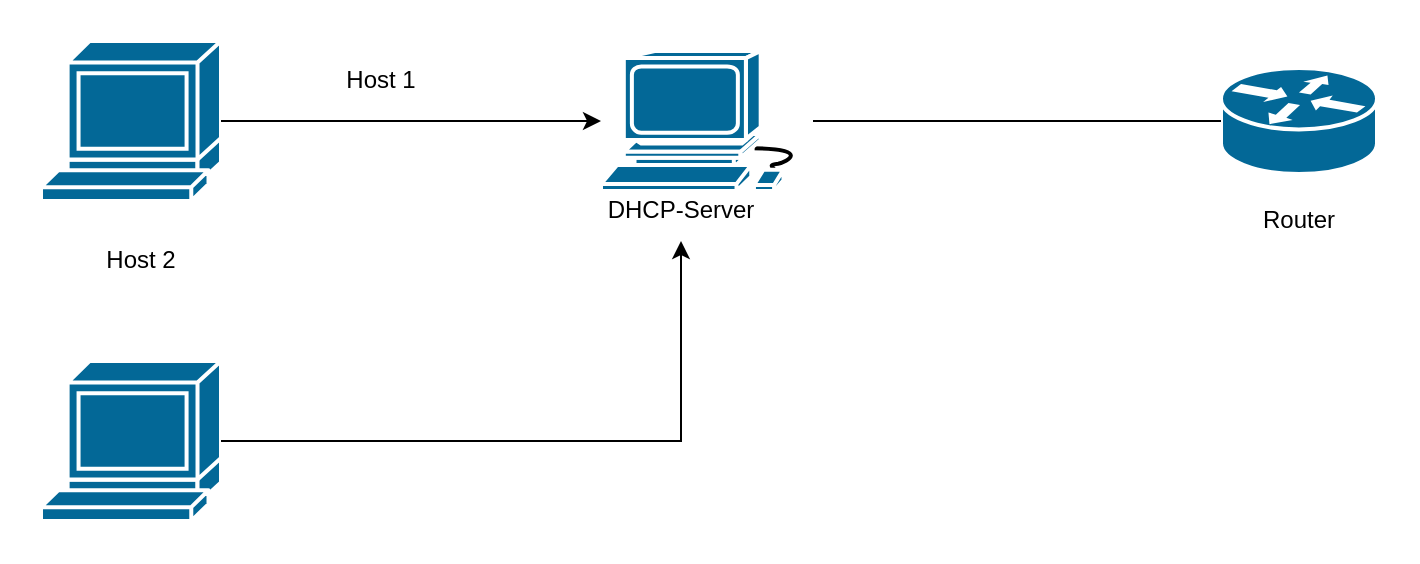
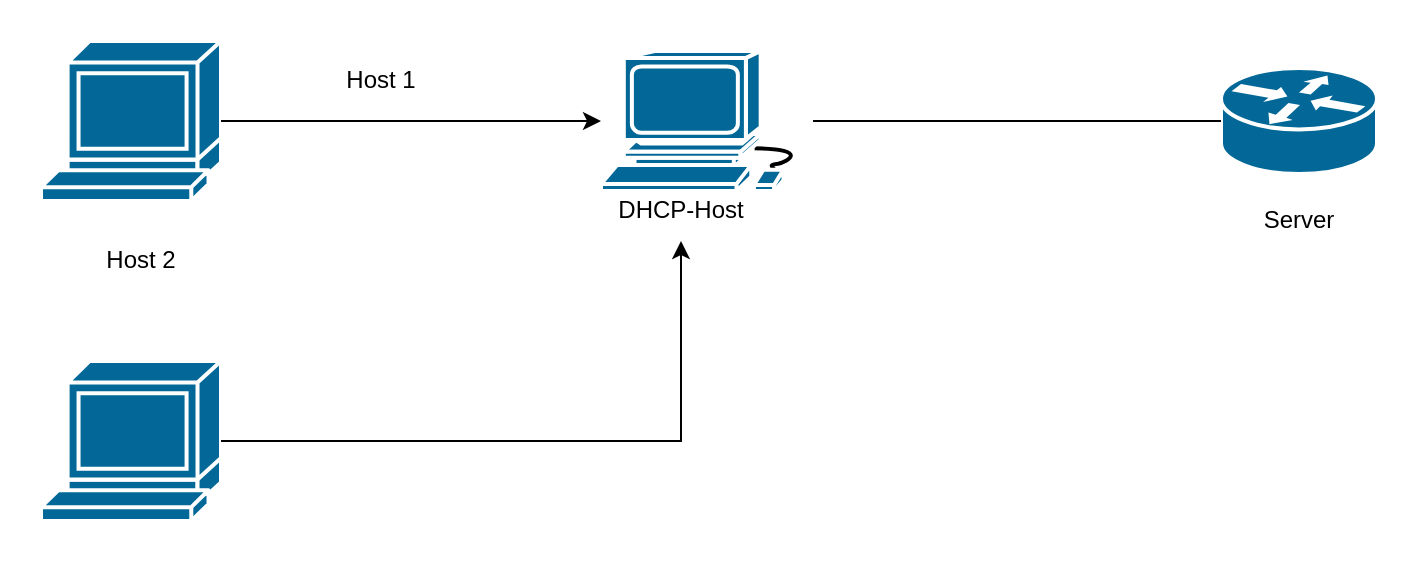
node "DHCP-Server": label "DHCP-Server" -> "DHCP-Host"
node "Router": label "Router" -> "Server"
